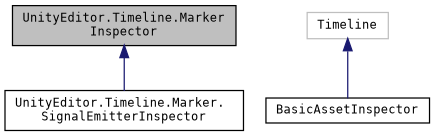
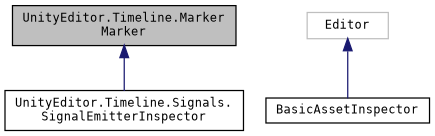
node "UnityEditor.Timeline.Marker Inspector": label "UnityEditor.Timeline.Marker Inspector" -> "UnityEditor.Timeline.Marker Marker"
node "Timeline": label "Timeline" -> "Editor"
node "UnityEditor.Timeline.Marker. SignalEmitterInspector": label "UnityEditor.Timeline.Marker. SignalEmitterInspector" -> "UnityEditor.Timeline.Signals. SignalEmitterInspector"
